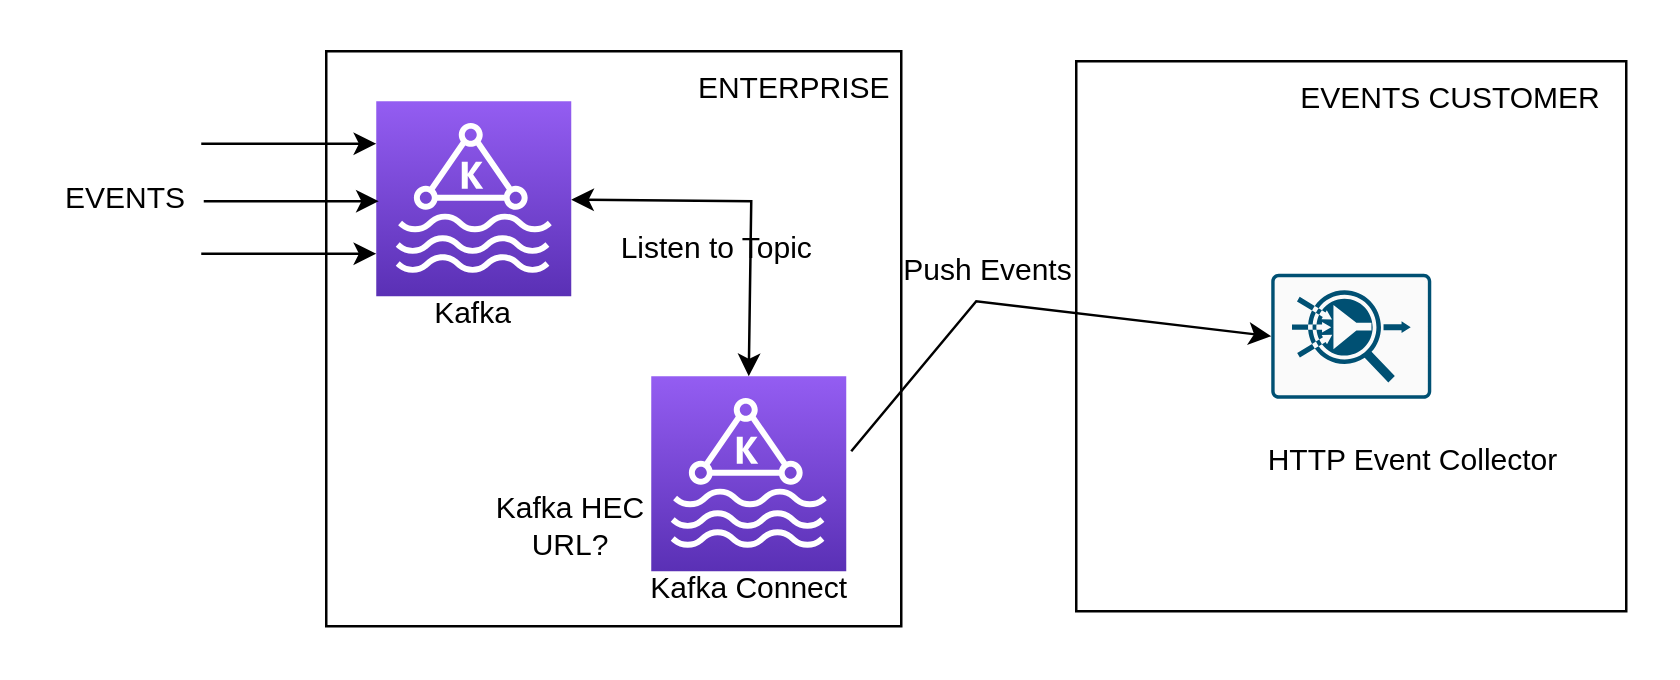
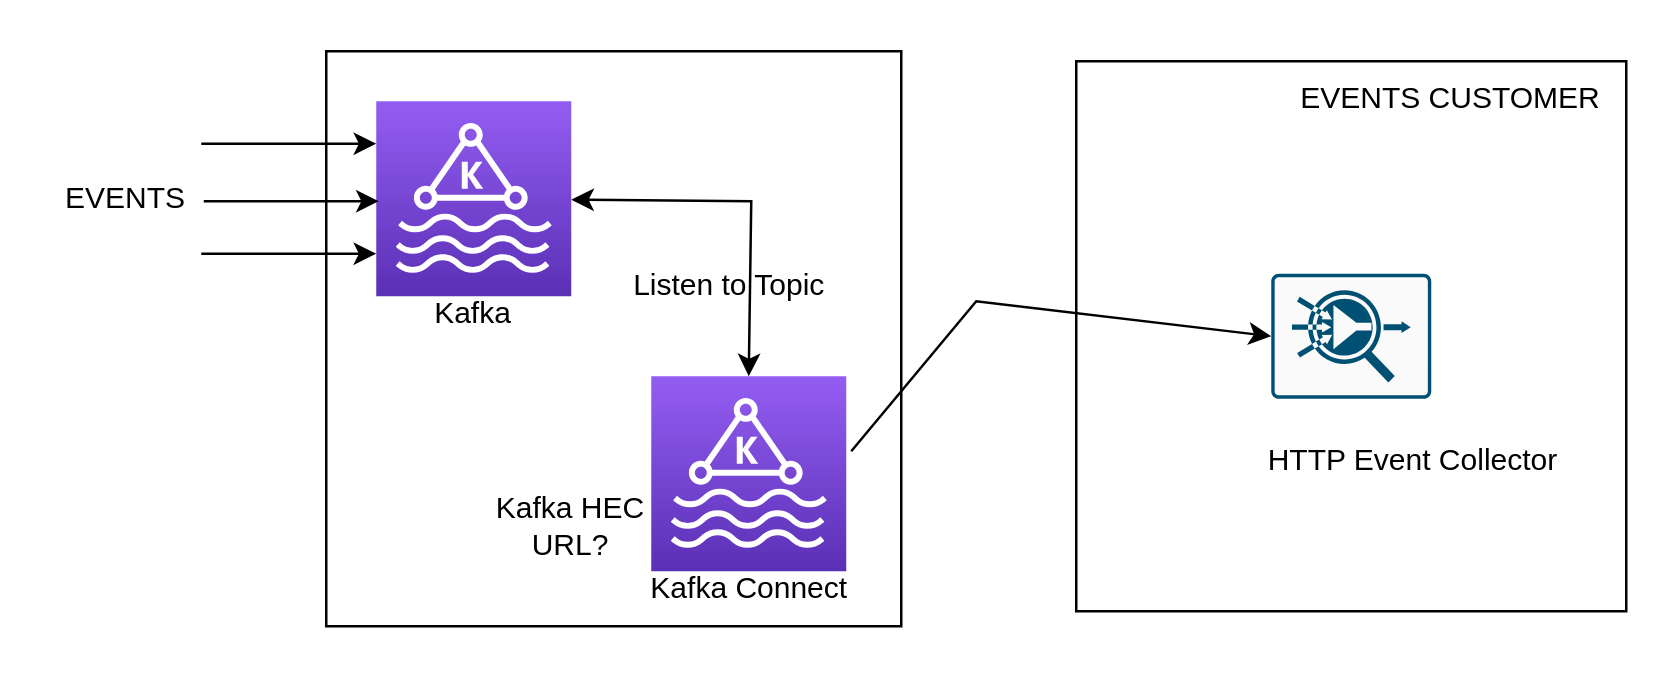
node "ENTERPRISE": removed
node "Listen to Topic": moved (718, 249) -> (730, 286)
node "Push Events": removed
